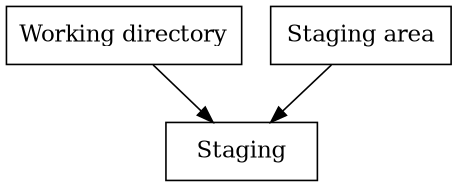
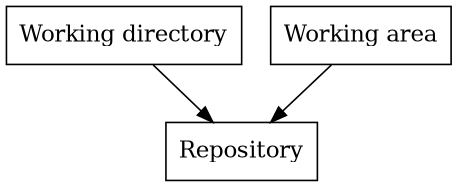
node "Staging area": label "Staging area" -> "Working area"
node "Staging": label "Staging" -> "Repository"
